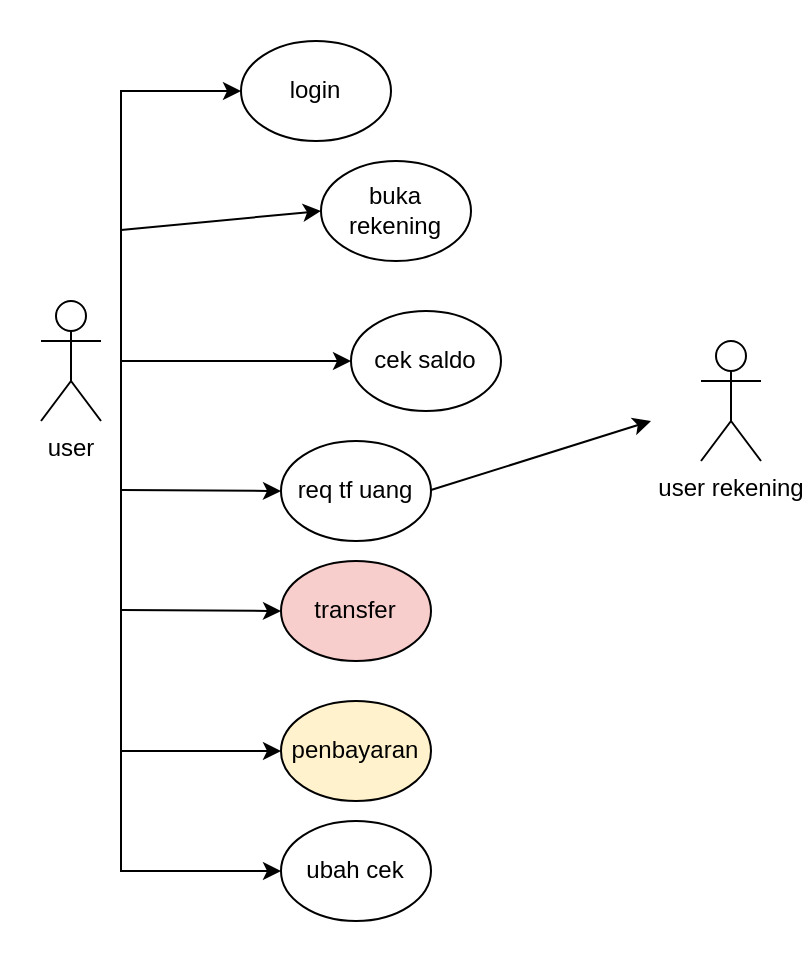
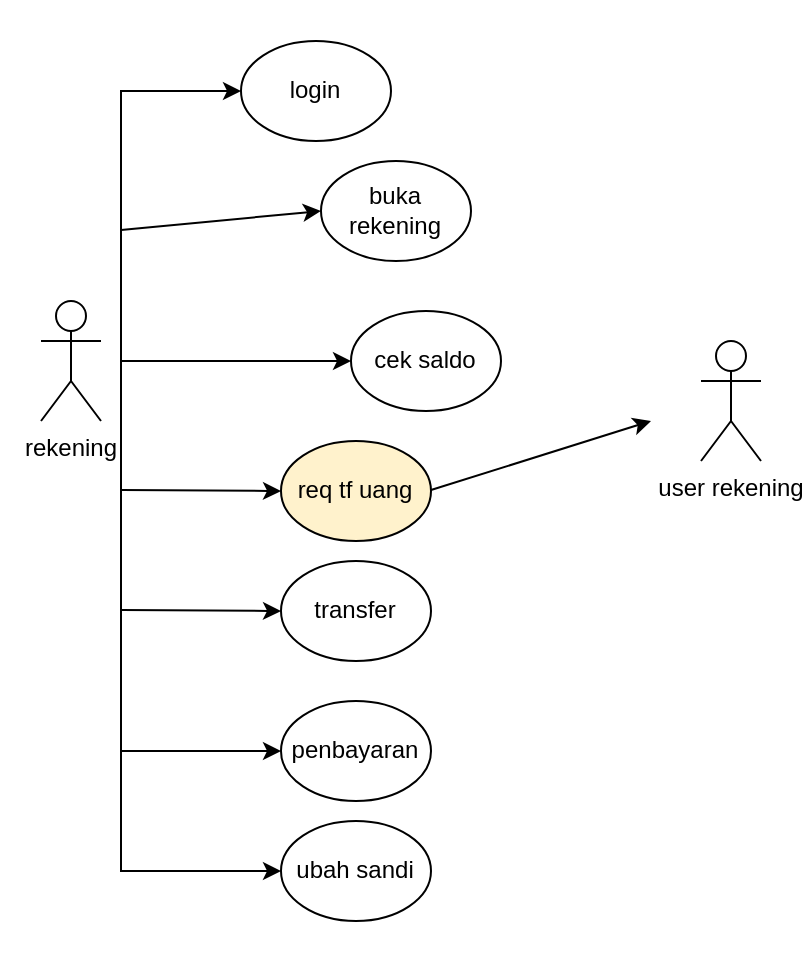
node "user": label "user" -> "rekening"
node "req tf uang": fillcolor #ffffff -> #fff2cc
node "transfer": fillcolor #f8cecc -> #ffffff
node "penbayaran": fillcolor #fff2cc -> #ffffff
node "ubah cek": label "ubah cek" -> "ubah sandi"
